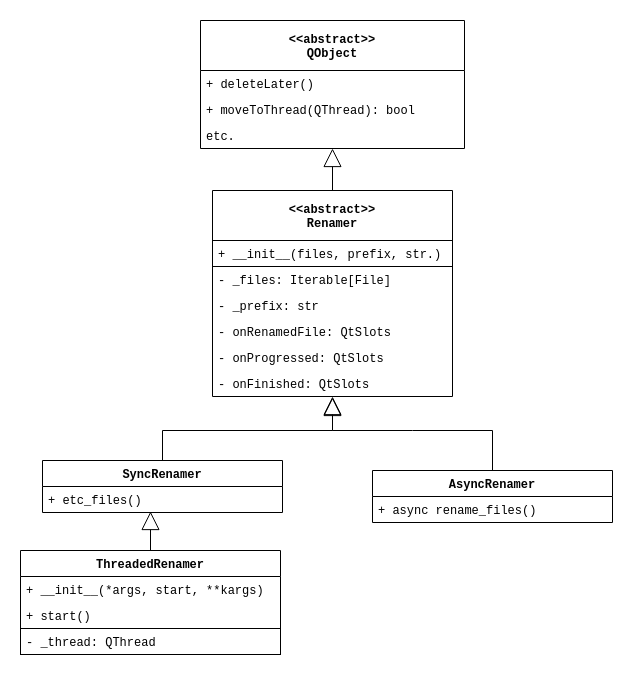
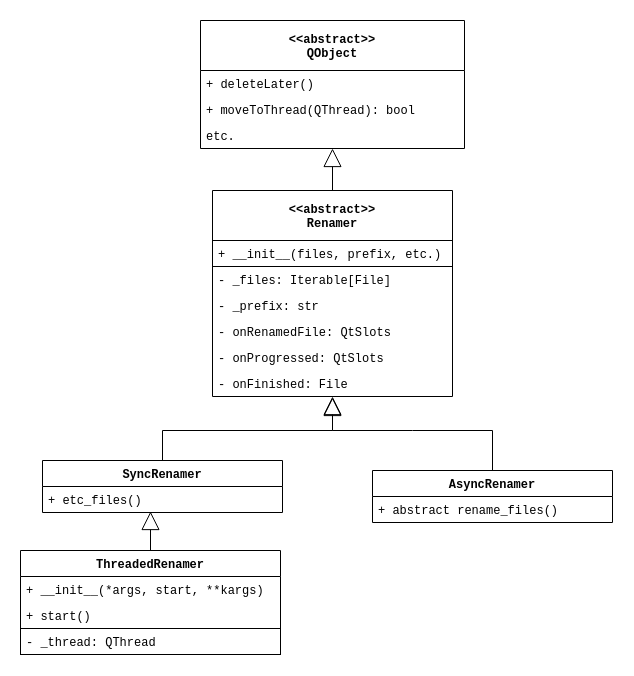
node "+ __init__(files, prefix, str.)": label "+ __init__(files, prefix, str.)" -> "+ __init__(files, prefix, etc.)"
node "- onFinished: QtSlots": label "- onFinished: QtSlots" -> "- onFinished: File"
node "+ async rename_files()": label "+ async rename_files()" -> "+ abstract rename_files()"
